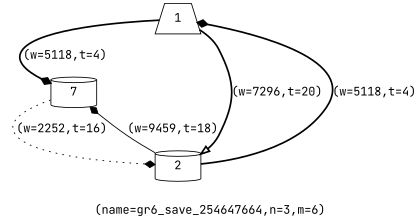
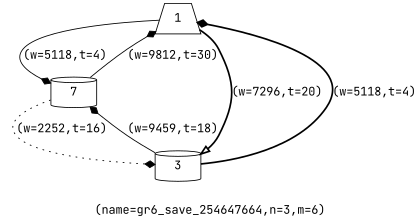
edge "1" -> "7": style bold -> solid
edge "7" -> "1": added, label "(w=9812,t=30)"
node "2": label "2" -> "3"
